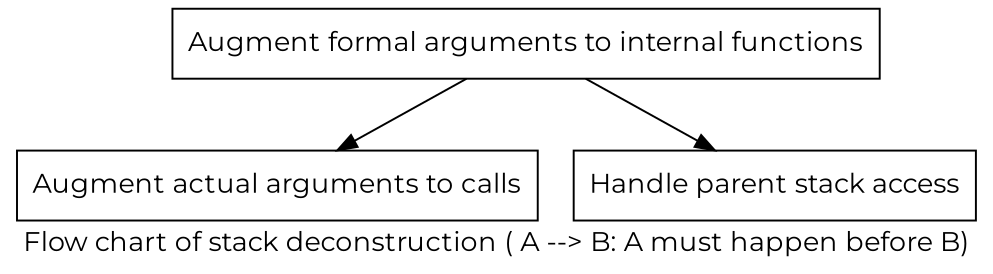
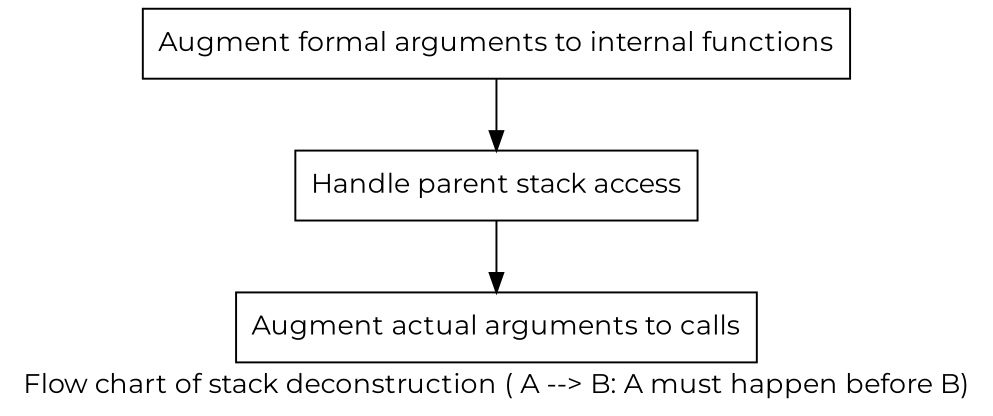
edge "Augment formal arguments to internal functions" -> "Augment actual arguments to calls": now "Handle parent stack access" -> "Augment actual arguments to calls"
